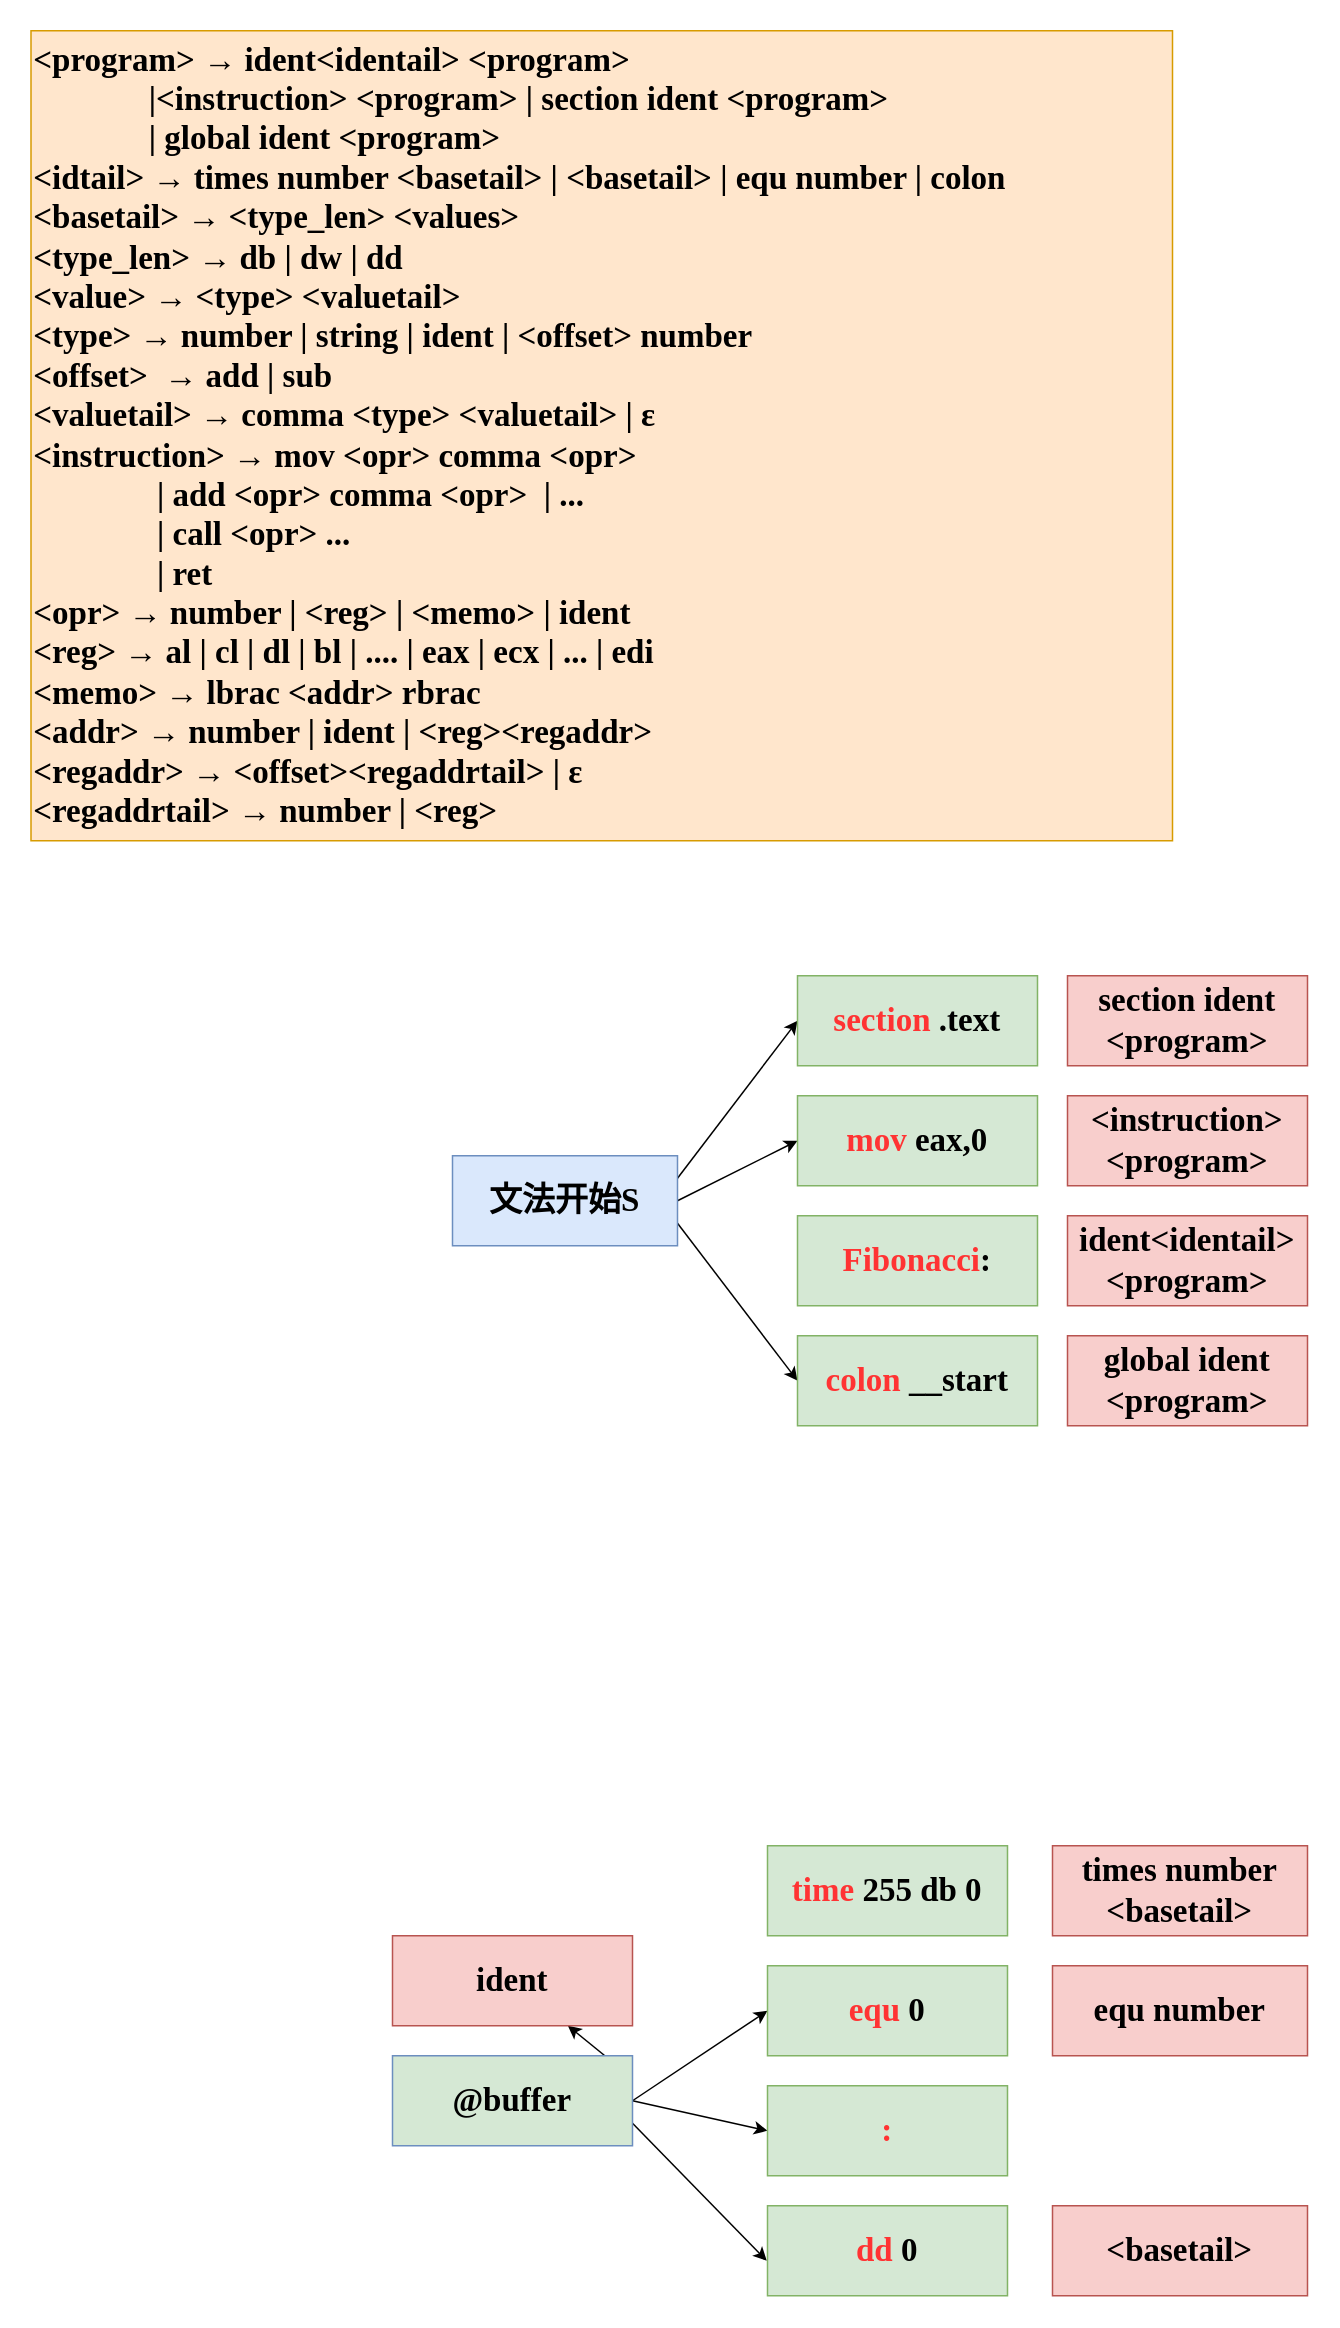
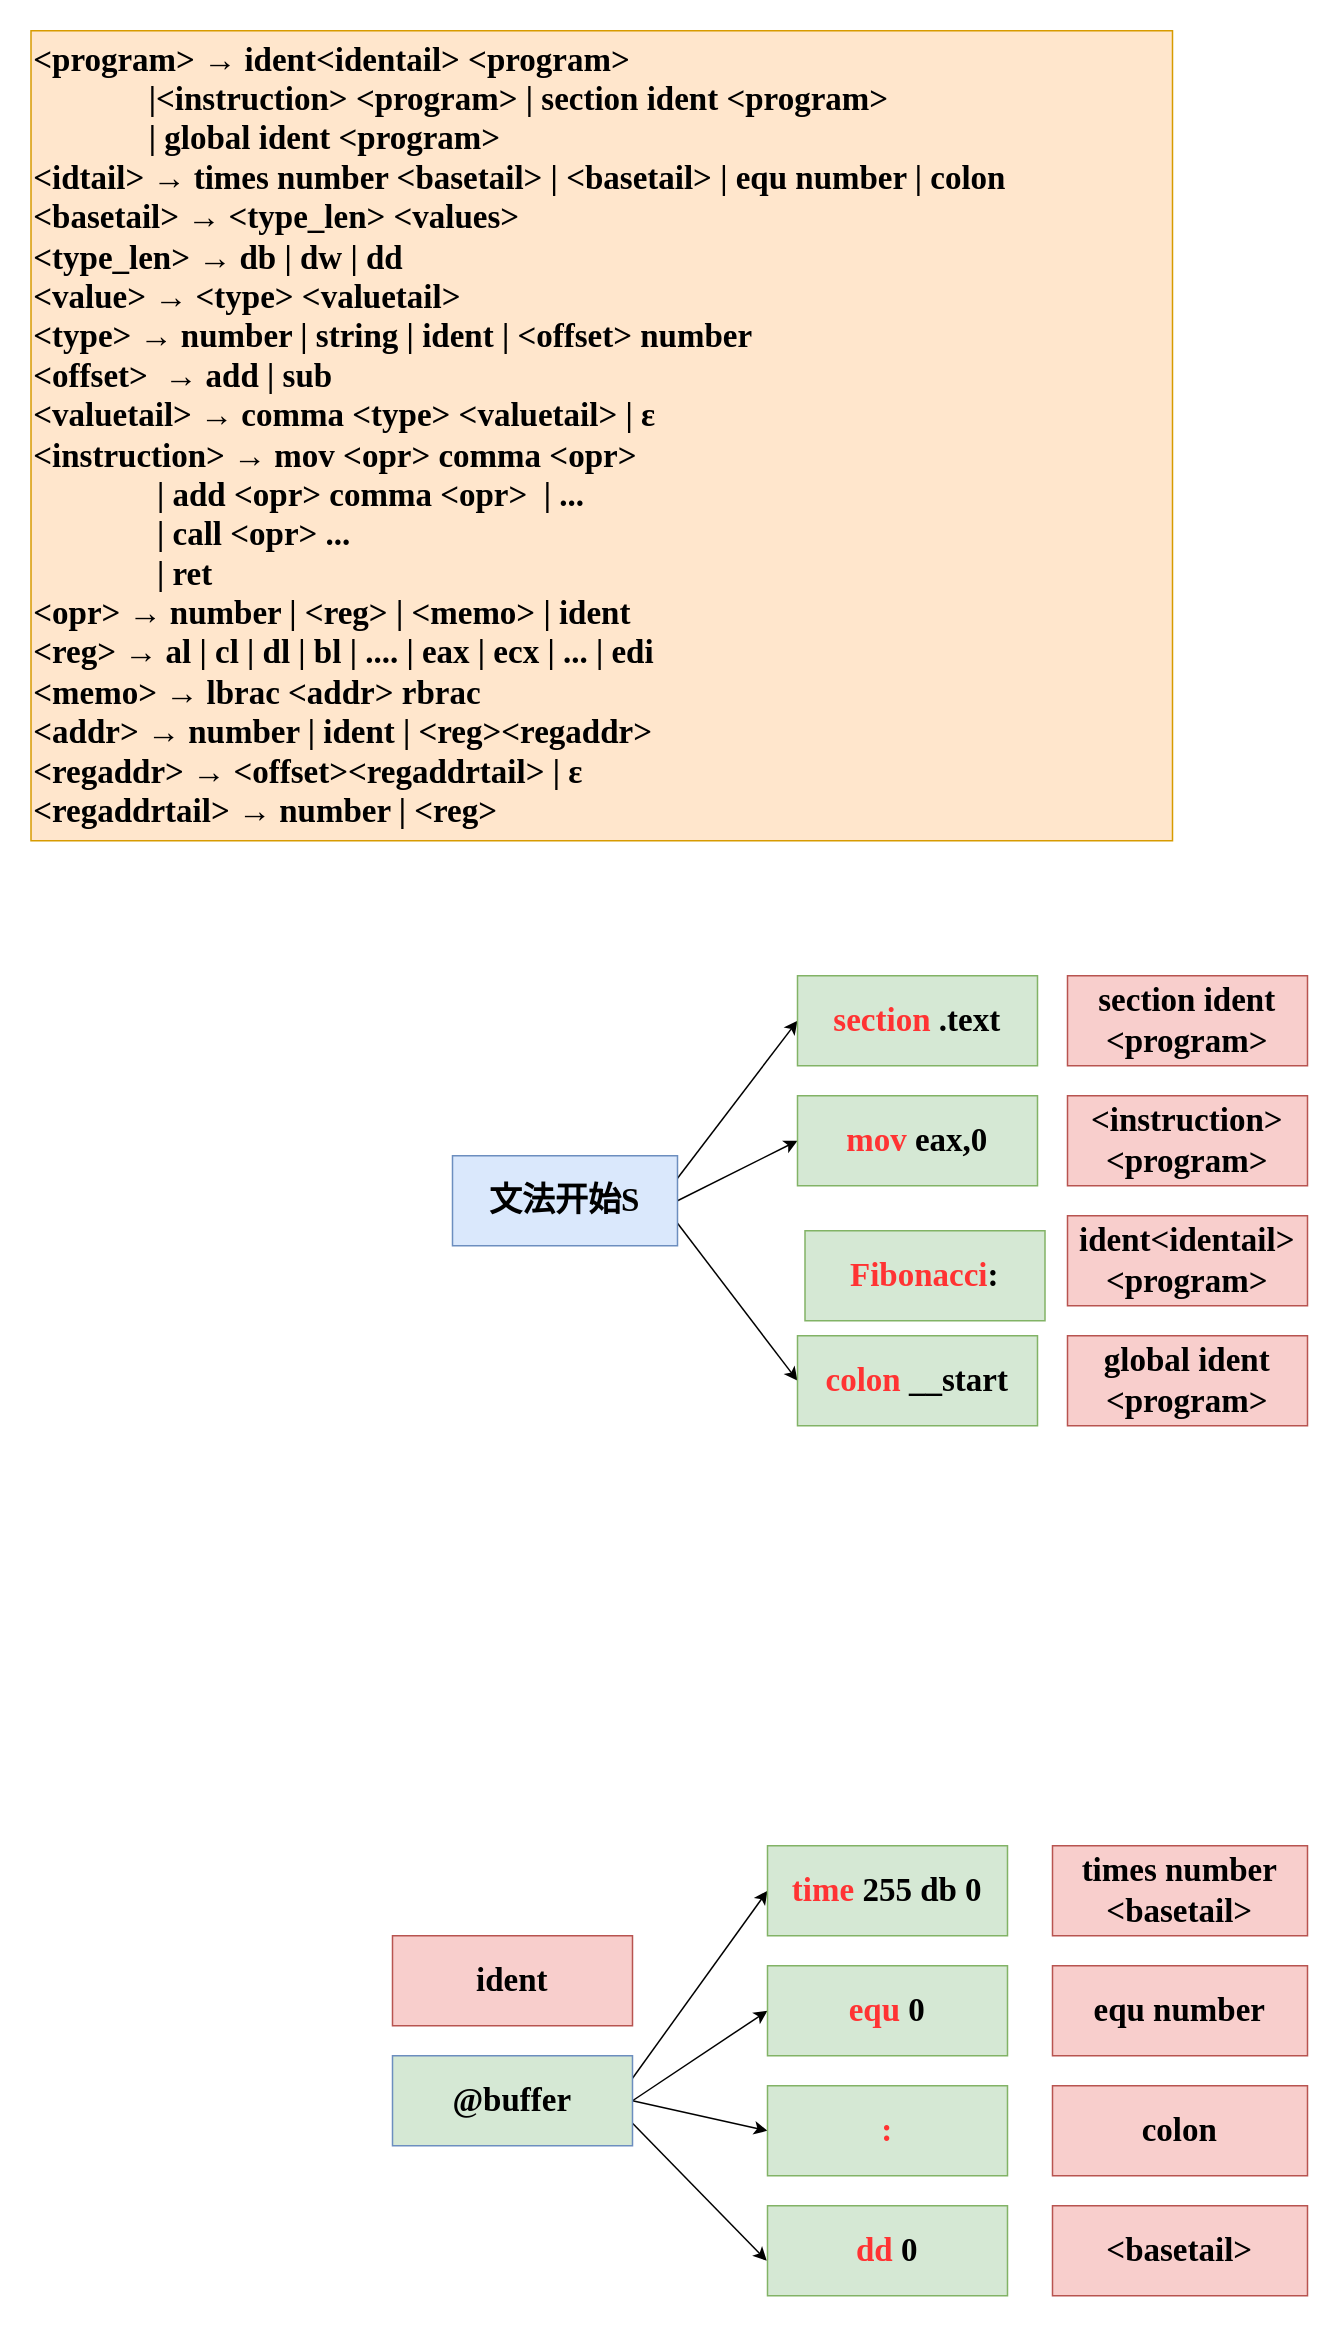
node "Fibonacci:": moved (917, 1261) -> (925, 1276)
edge "@buffer" -> "ident": now "@buffer" -> "time 255 db 0"
node "colon": added
